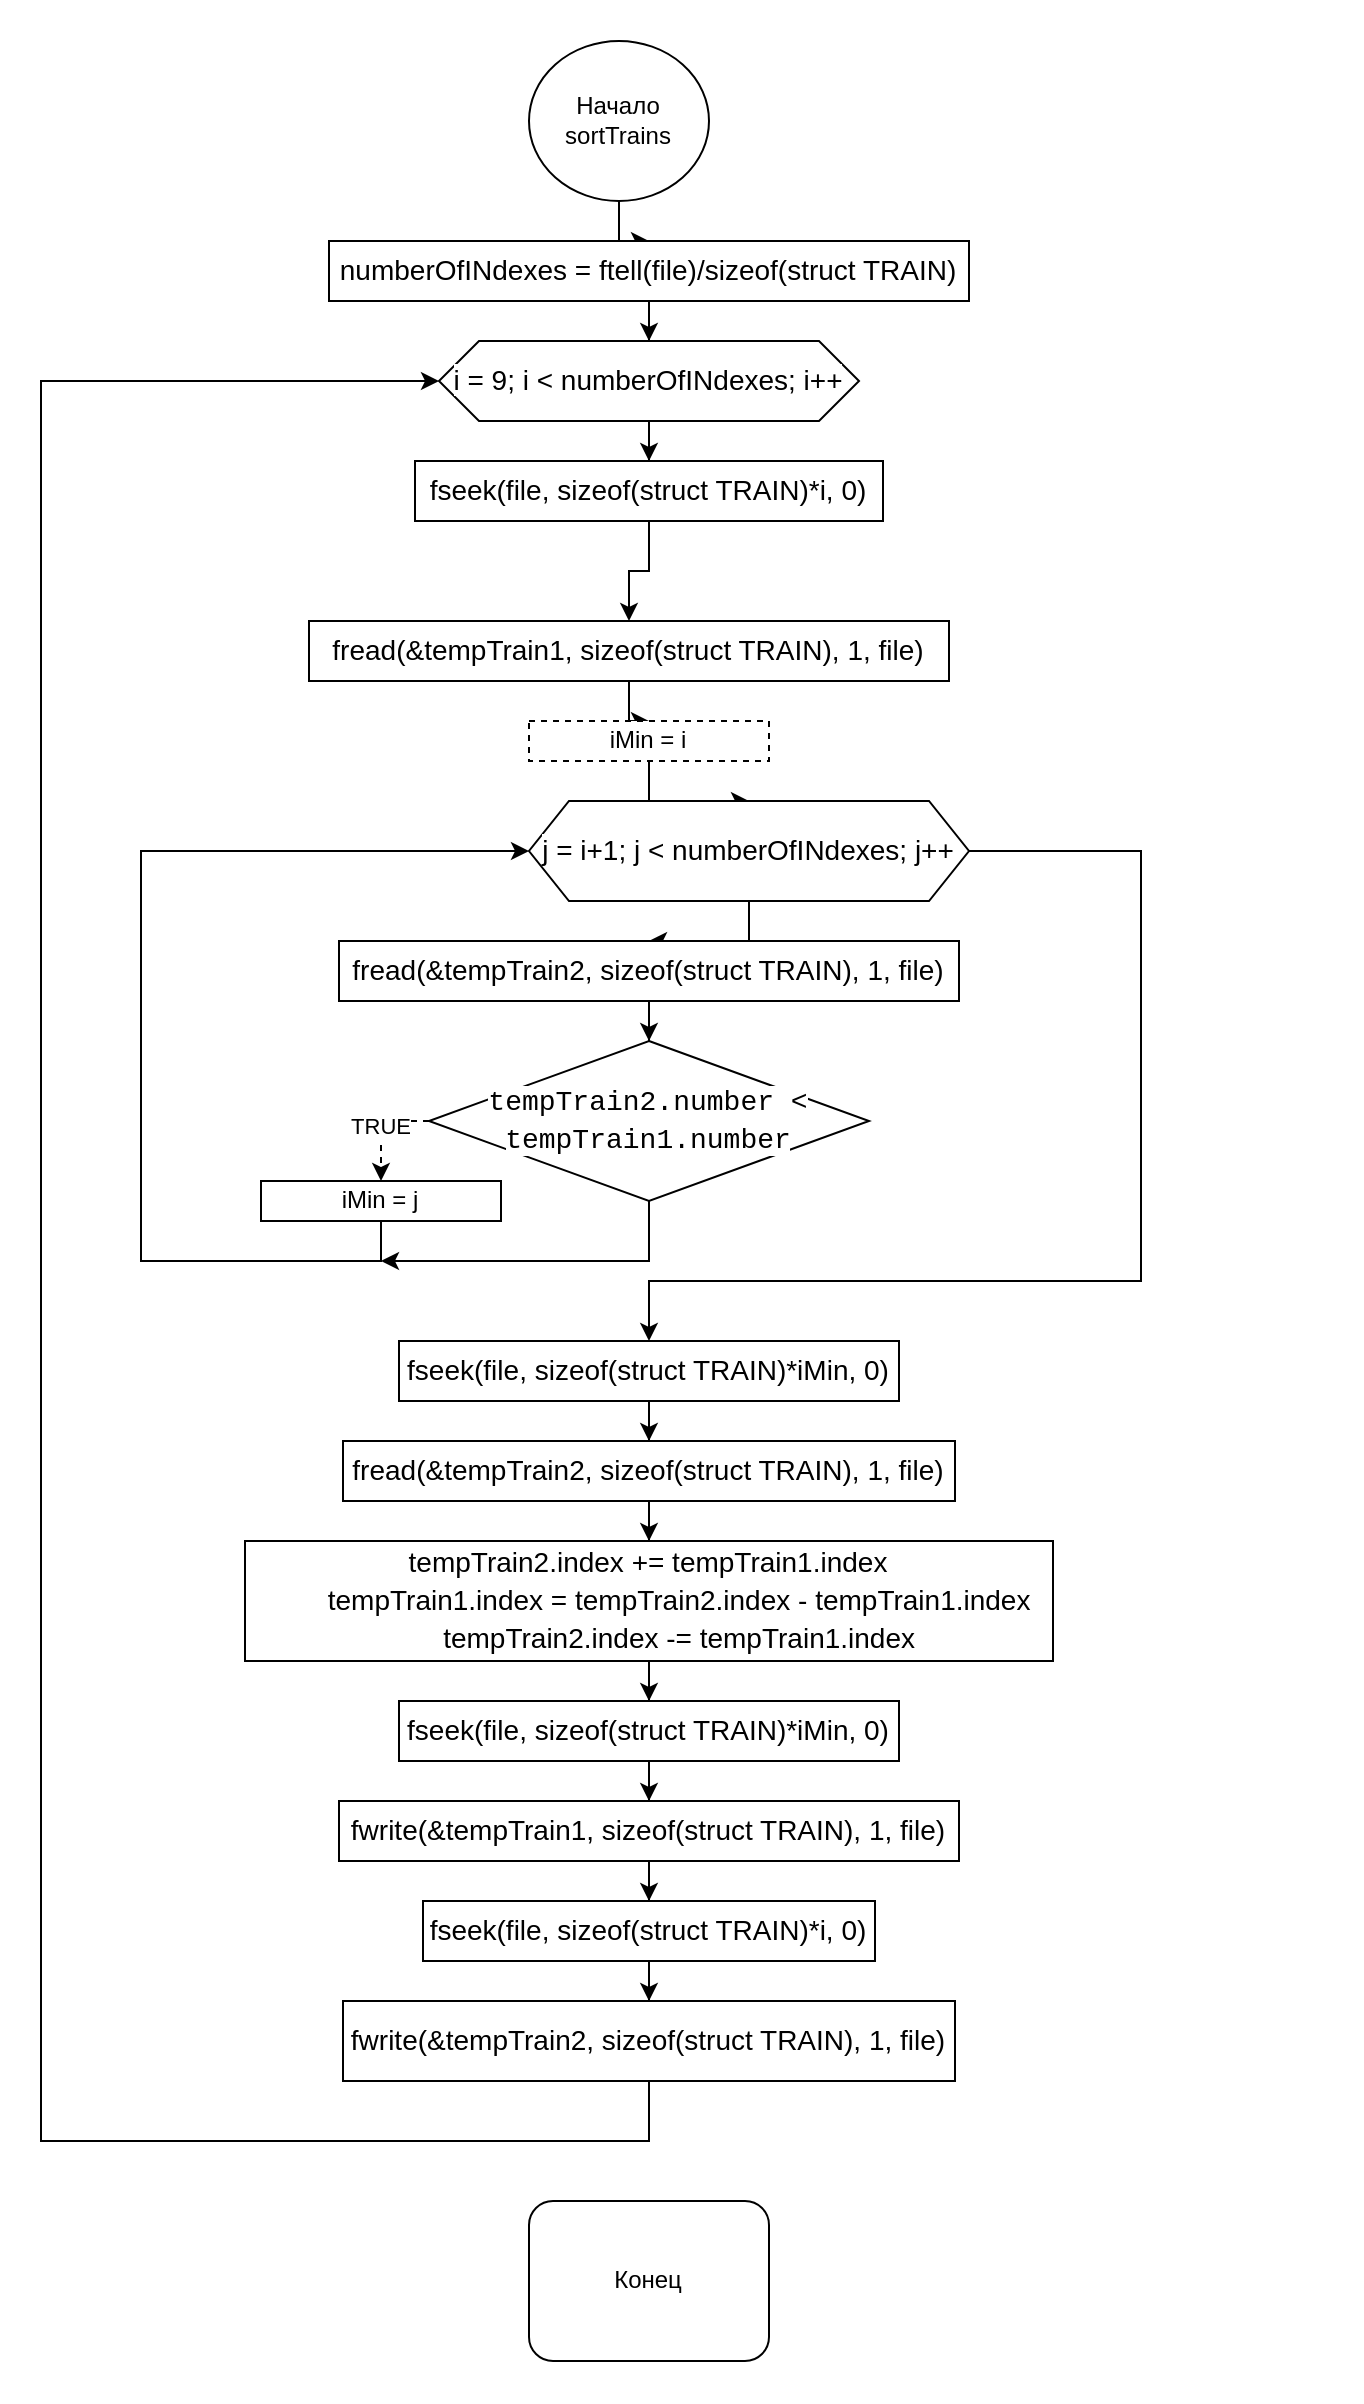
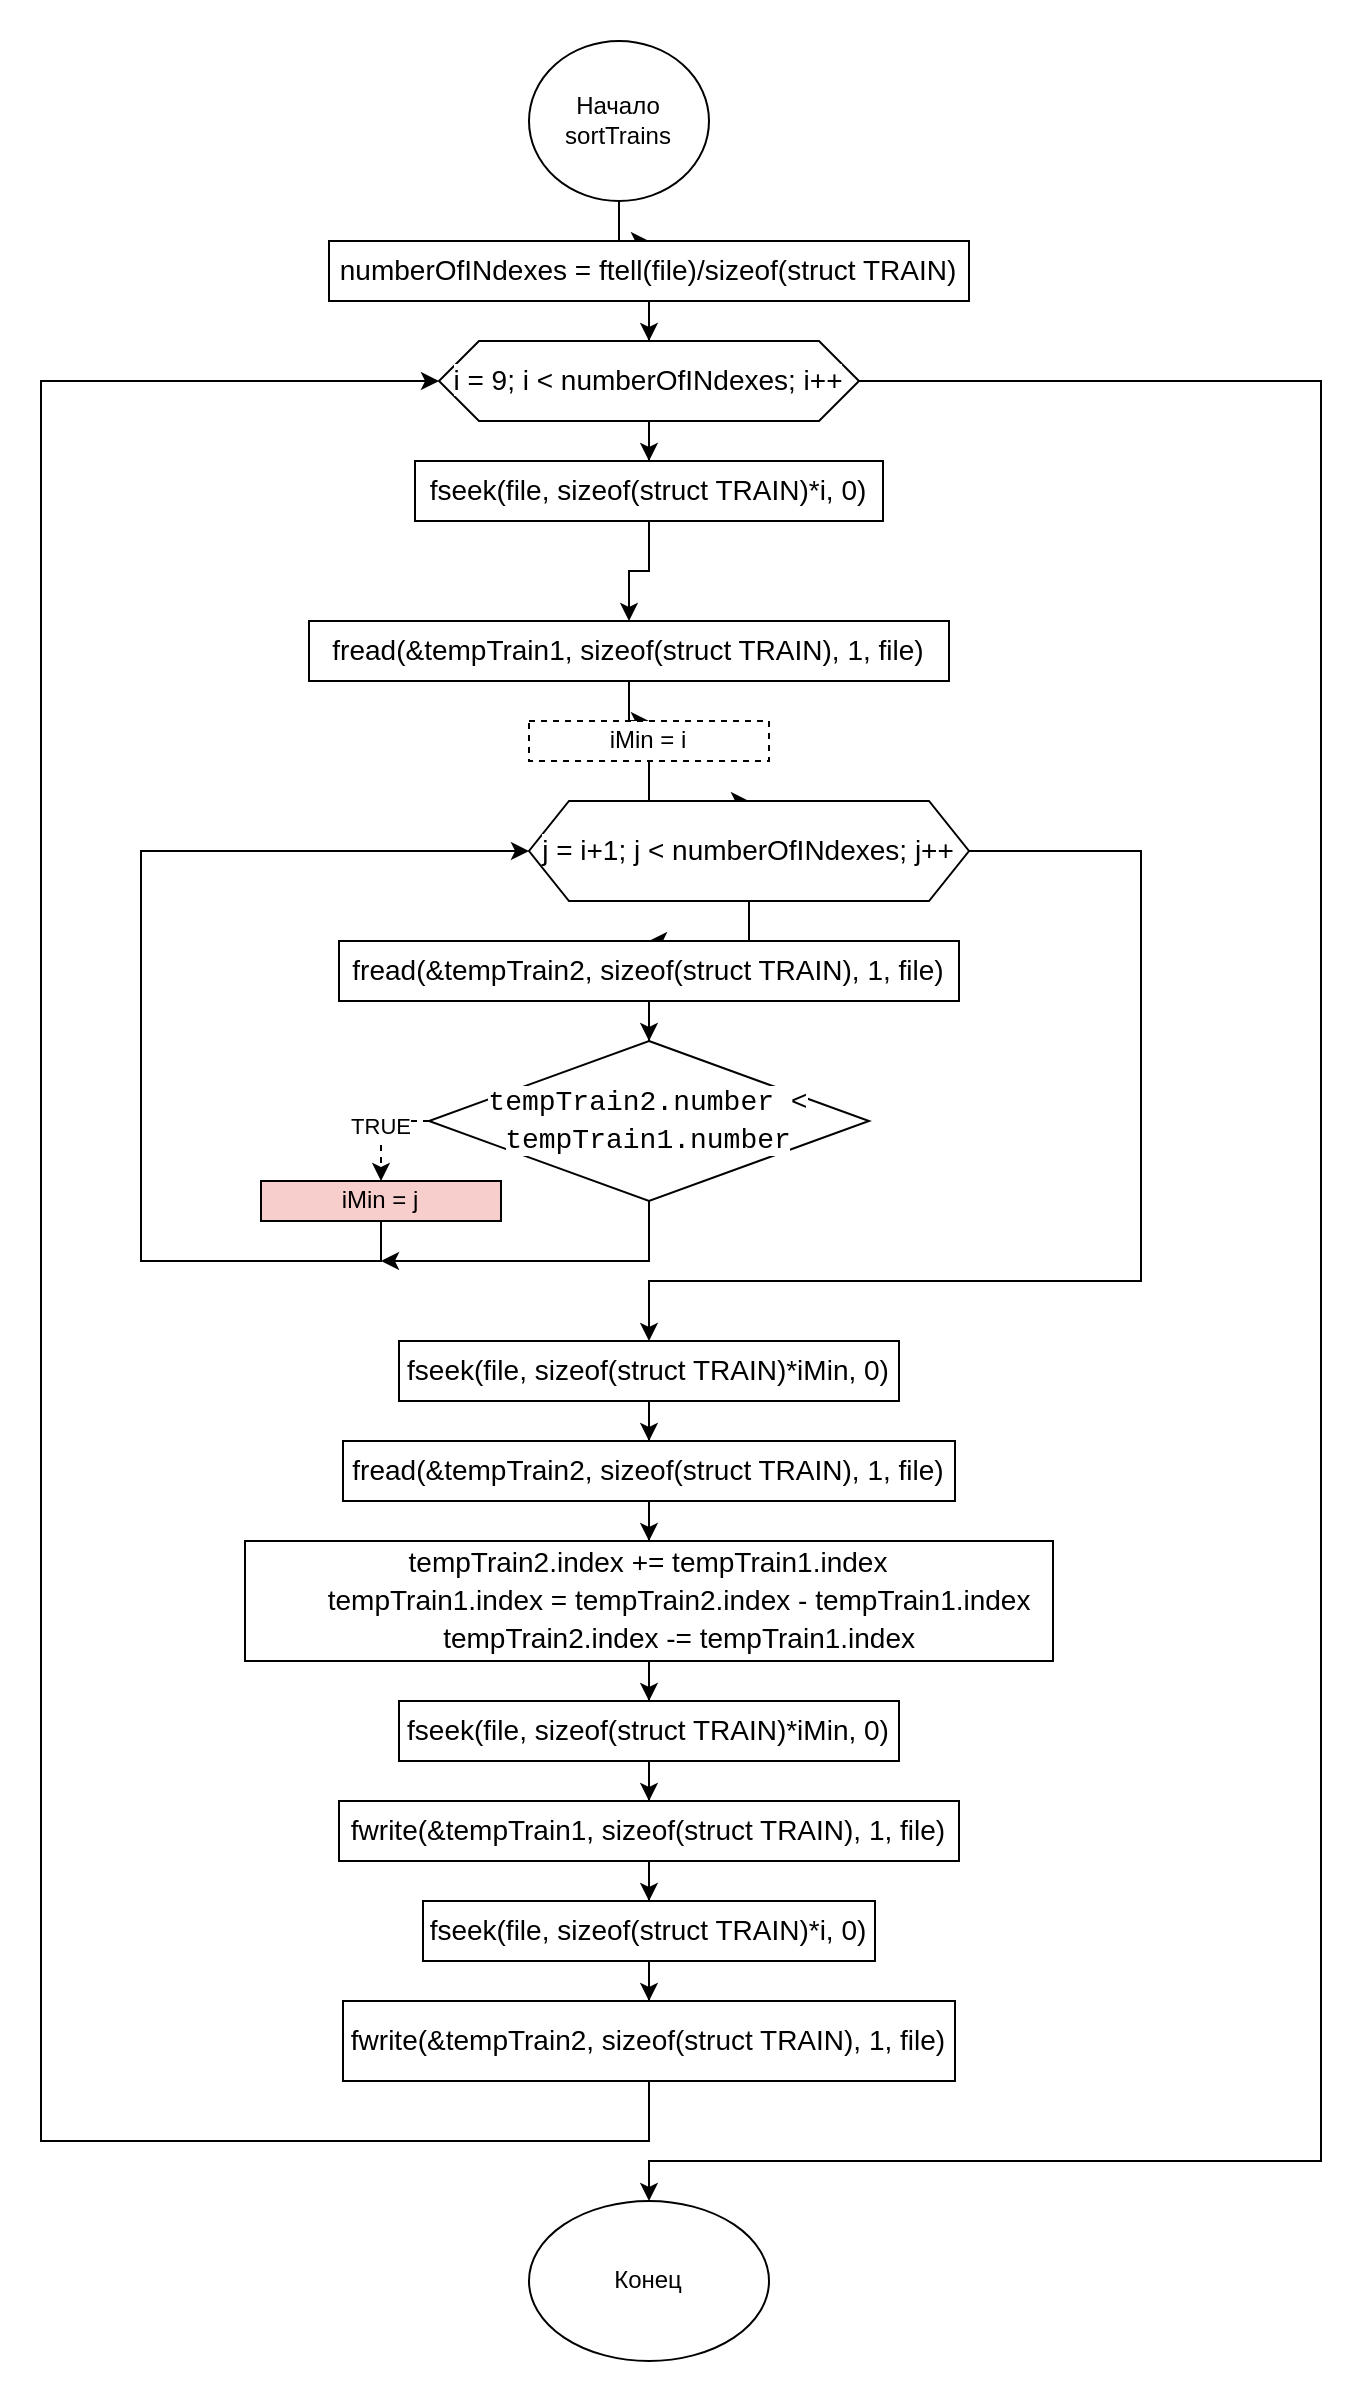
node "iMin = j": fillcolor #ffffff -> #f8cecc
edge "i = 9; i < numberOfINdexes; i++" -> "Конец": added
node "Конец": shape rounded rectangle -> ellipse
